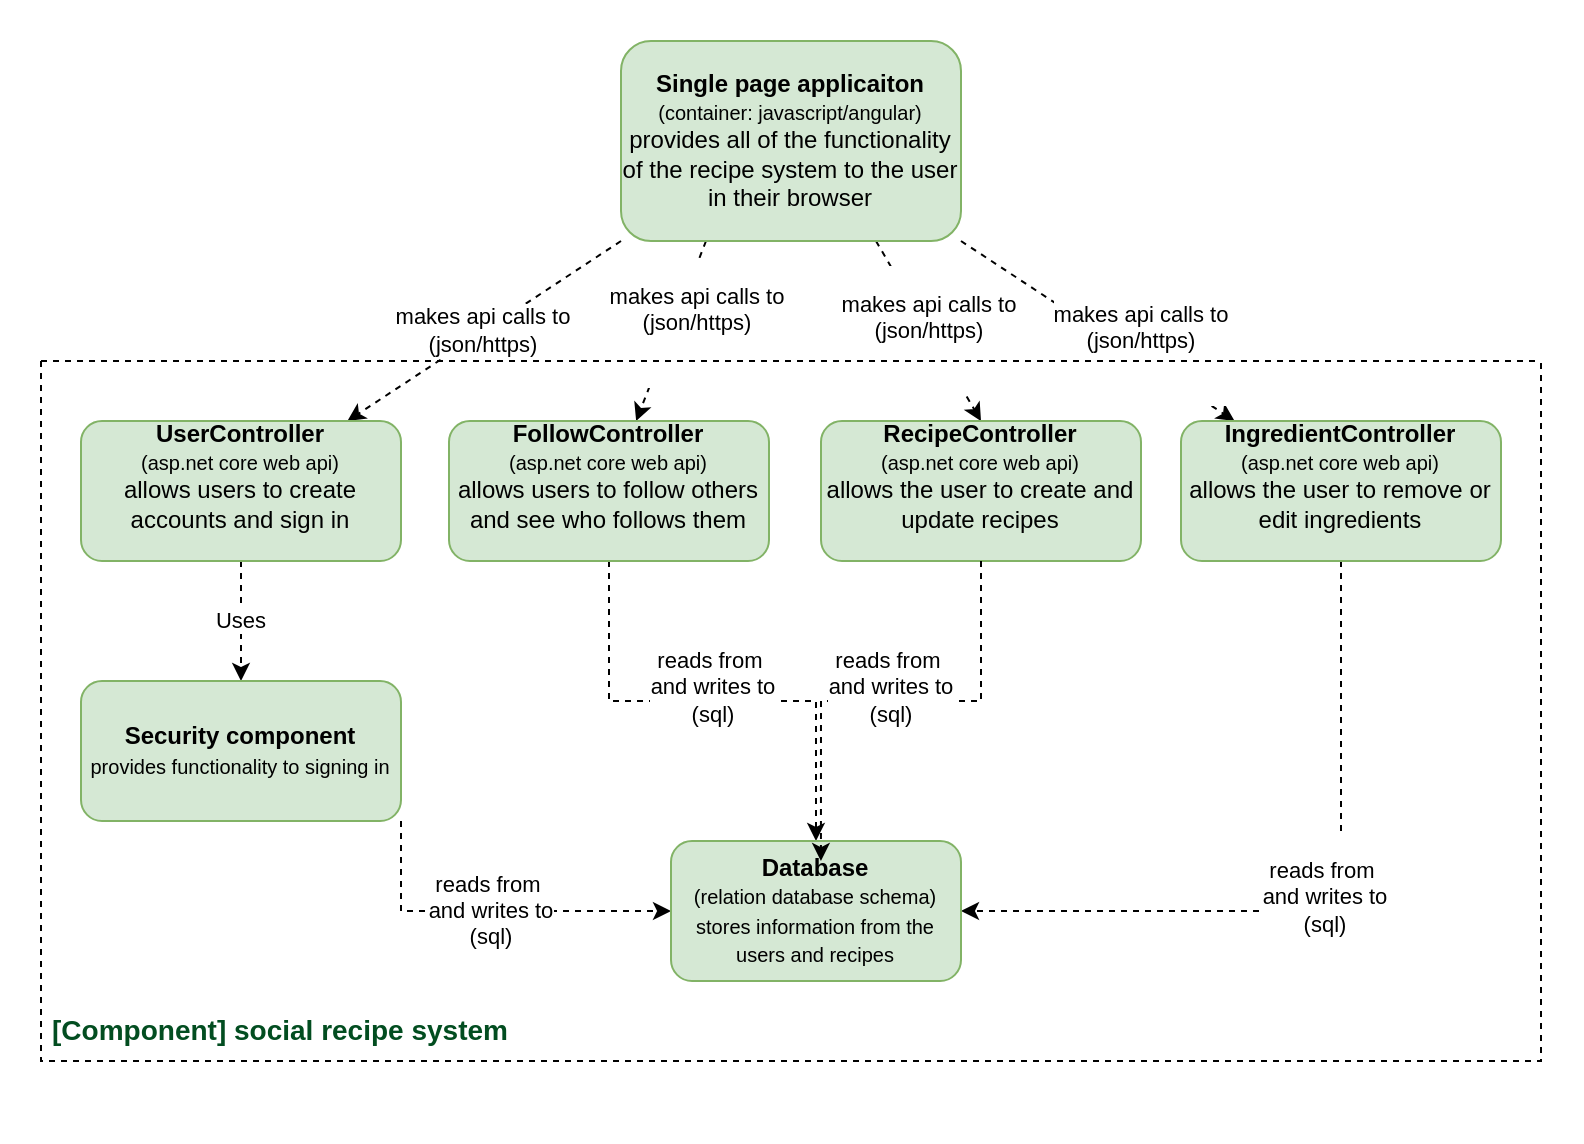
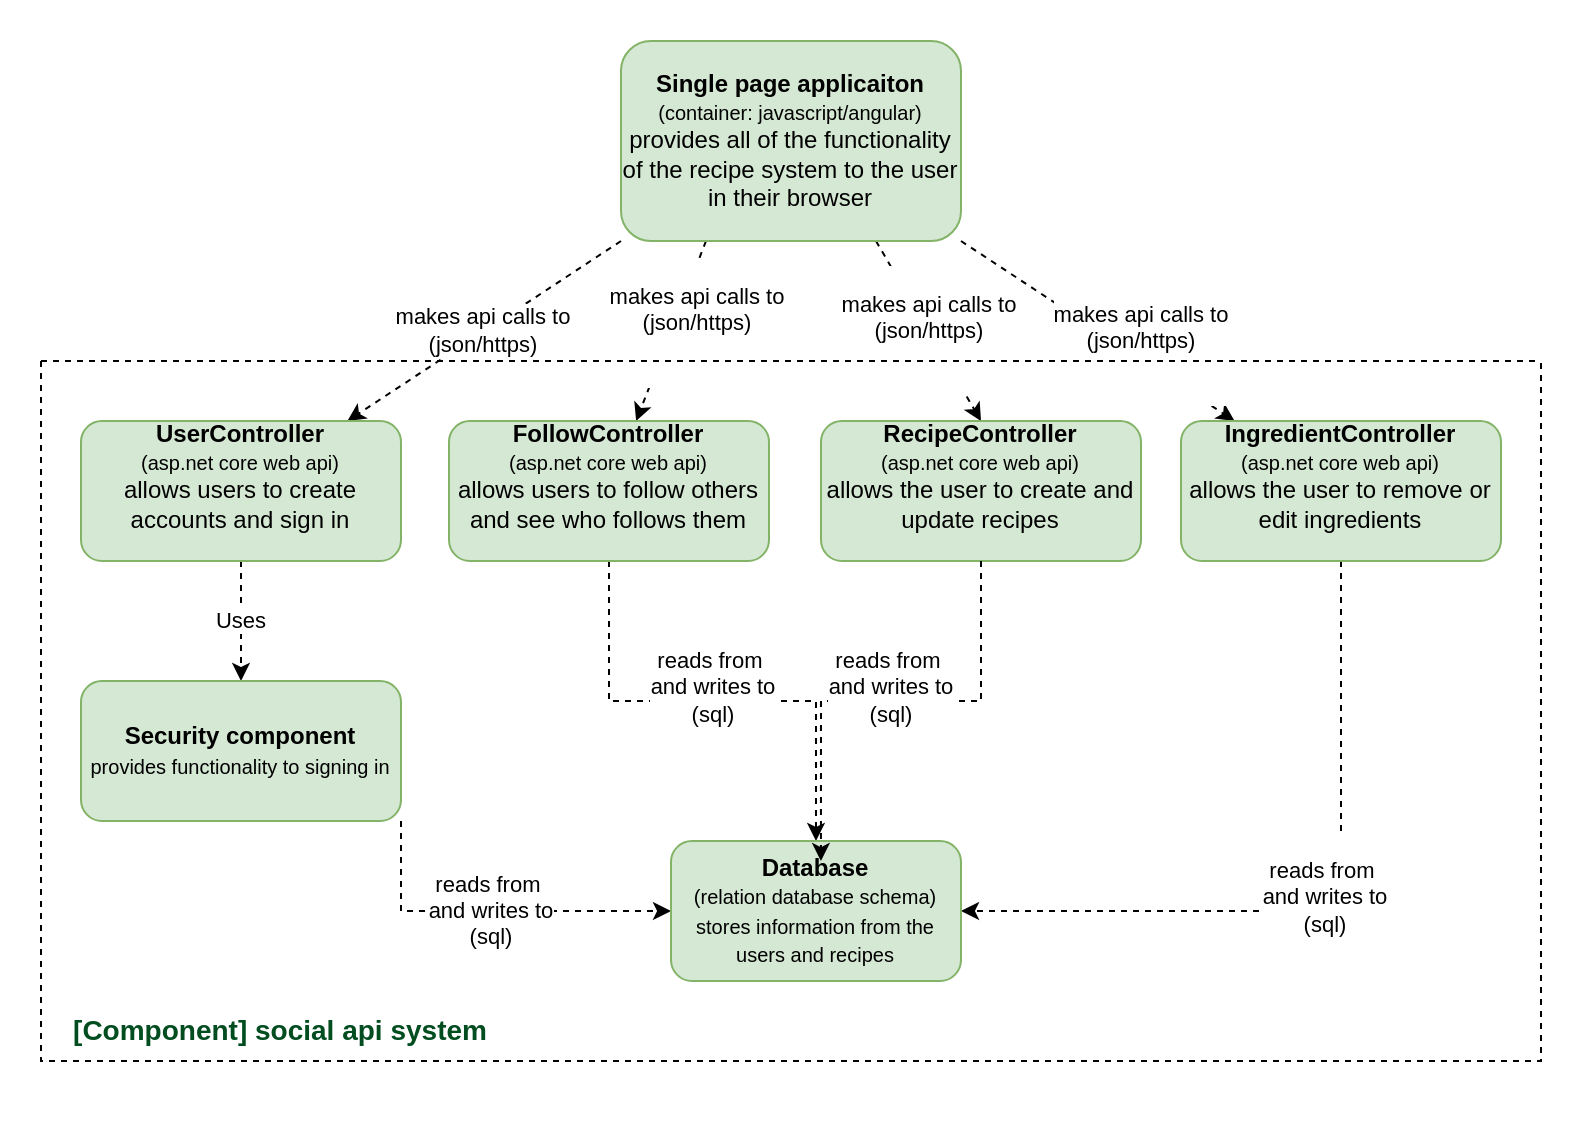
node "[Component] social recipe system": label "[Component] social recipe system" -> "[Component] social api system"
